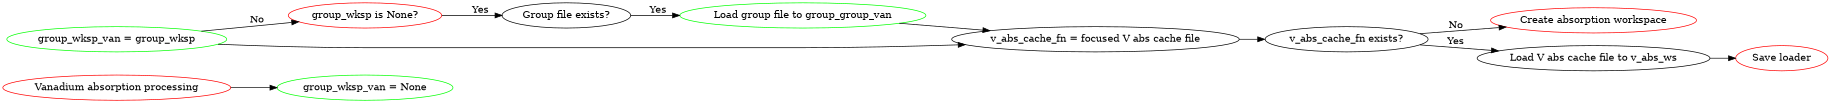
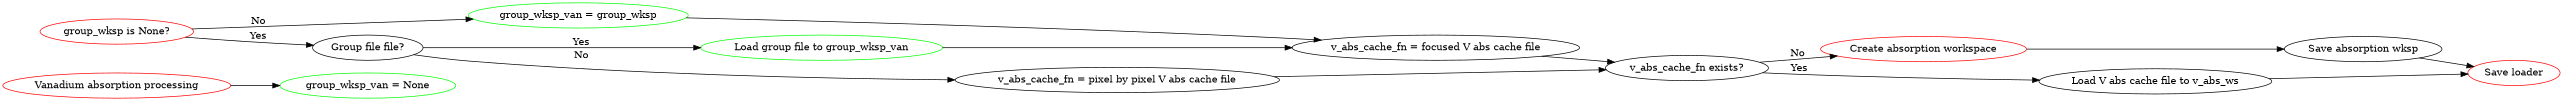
node "Group file exists?": label "Group file exists?" -> "Group file file?"
node "Load group file to group_group_van": label "Load group file to group_group_van" -> "Load group file to group_wksp_van"
edge "group_wksp_van = group_wksp" -> "group_wksp is None?": reversed
edge "v_abs_cache_fn exists?" -> "Load V abs cache file to v_abs_ws": label "  Yes" -> "   Yes"
node "Save absorption wksp": added
node "v_abs_cache_fn = pixel by pixel V abs cache file": added
